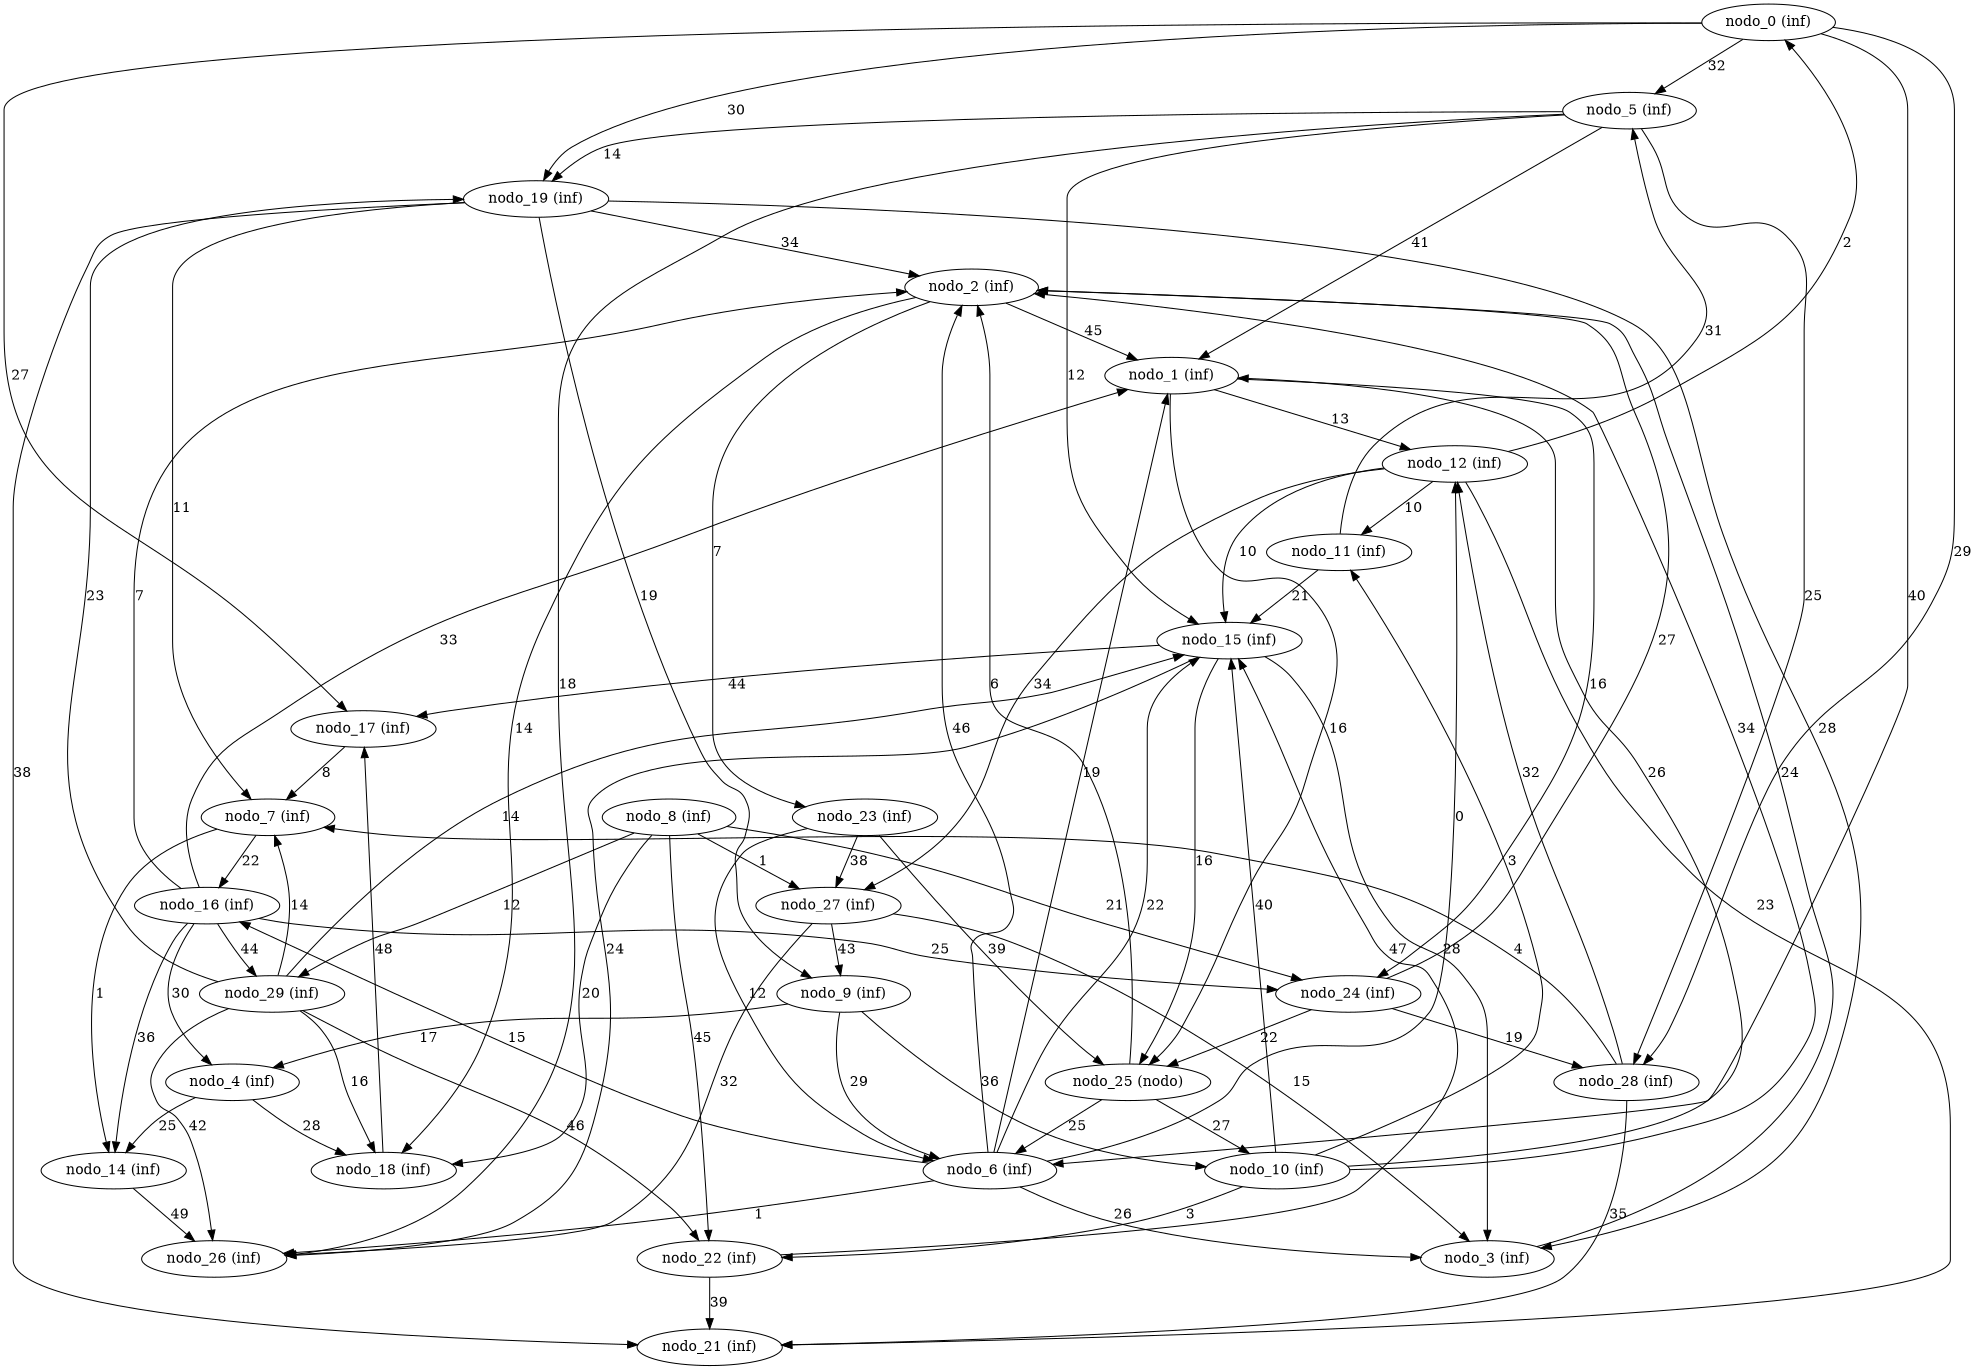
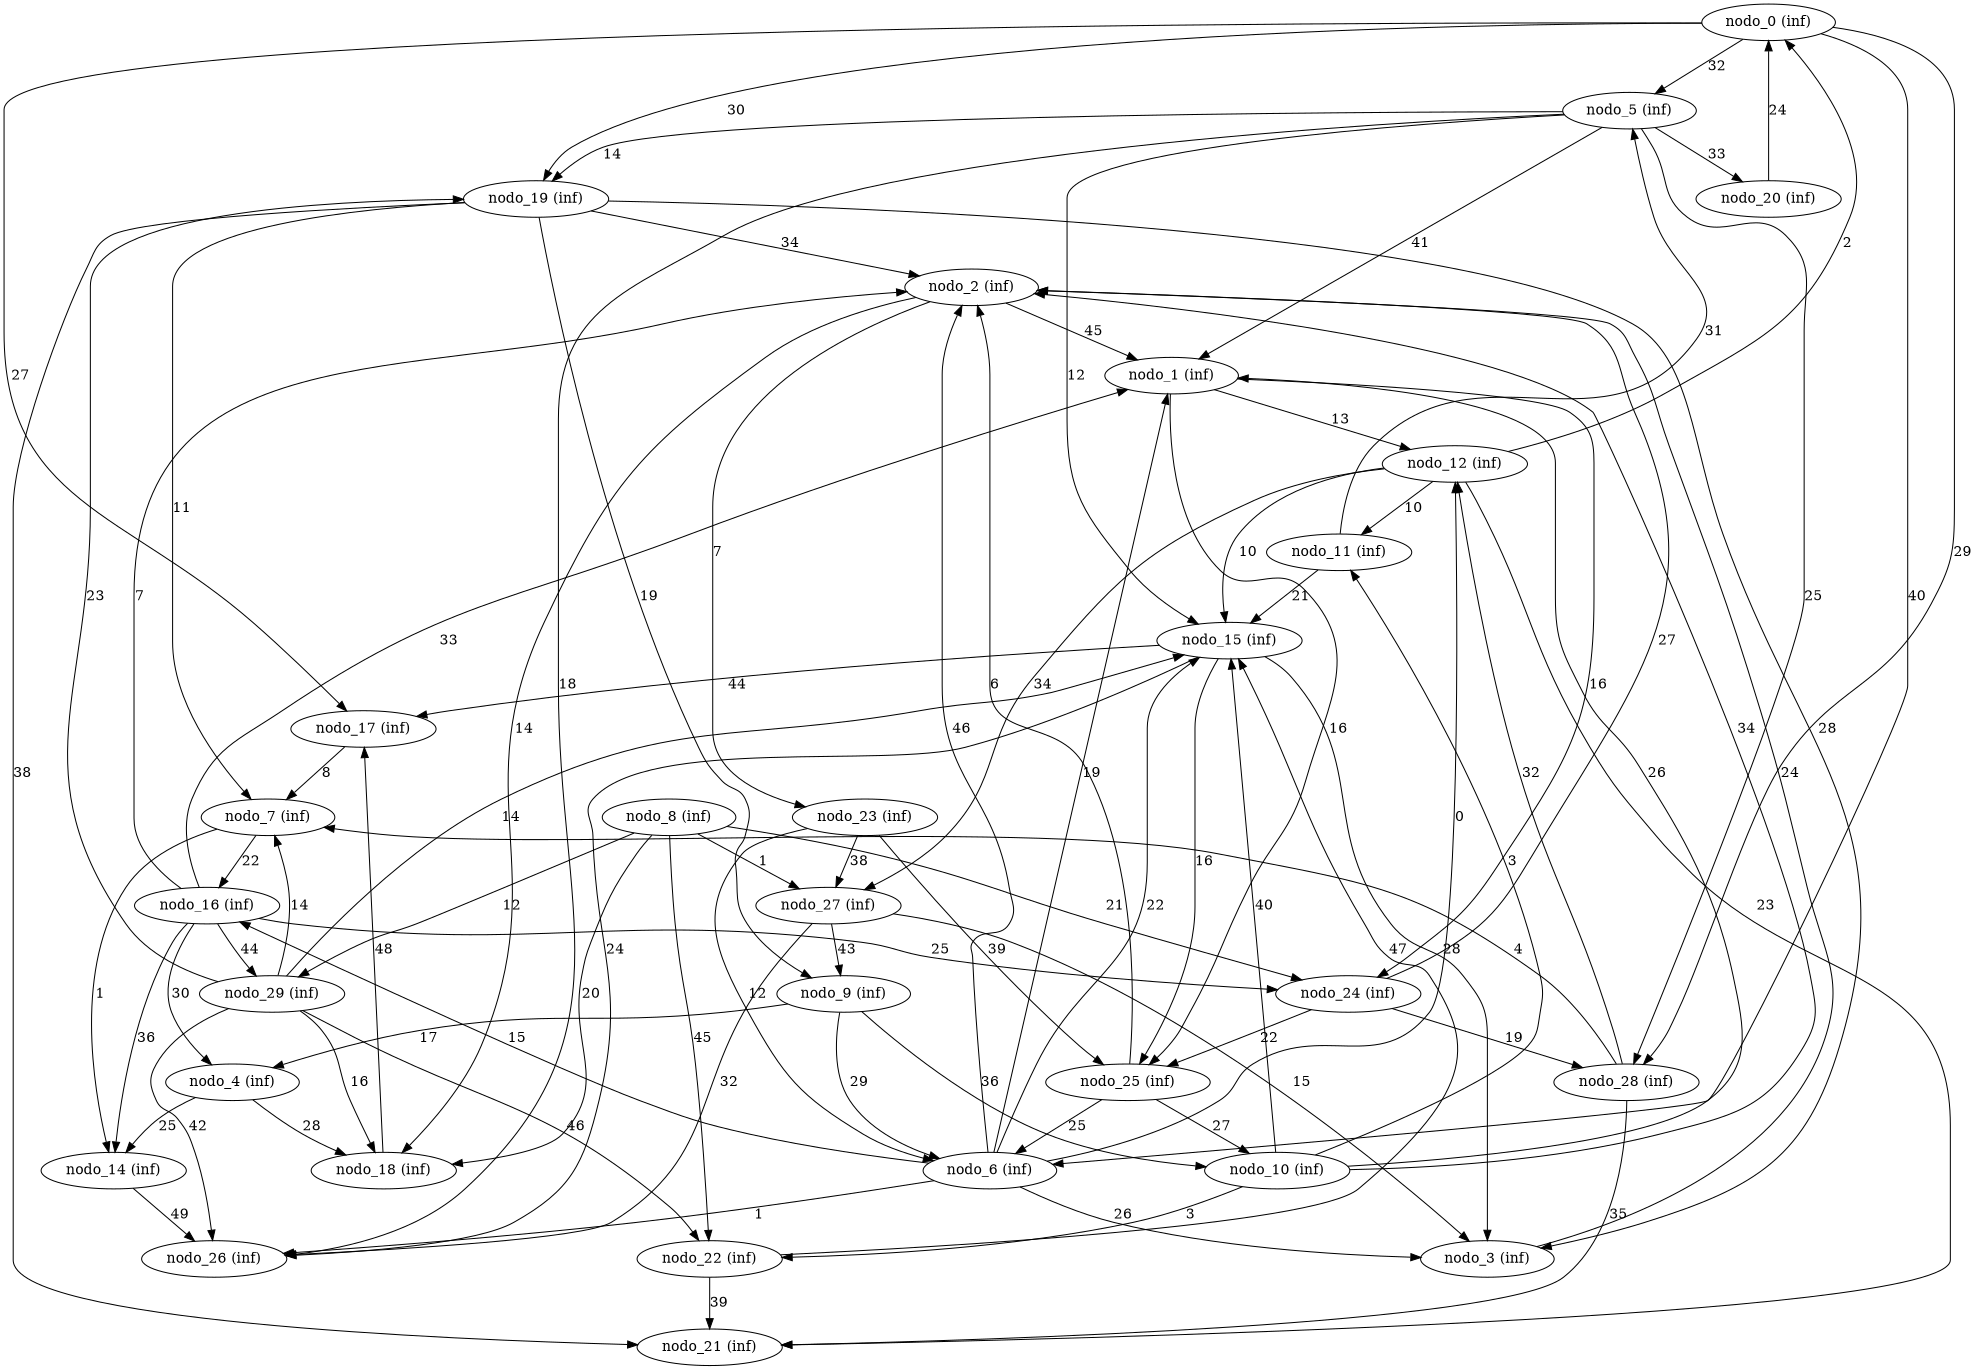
node "nodo_20 (inf)": added
node "nodo_25 (nodo)": label "nodo_25 (nodo)" -> "nodo_25 (inf)"
